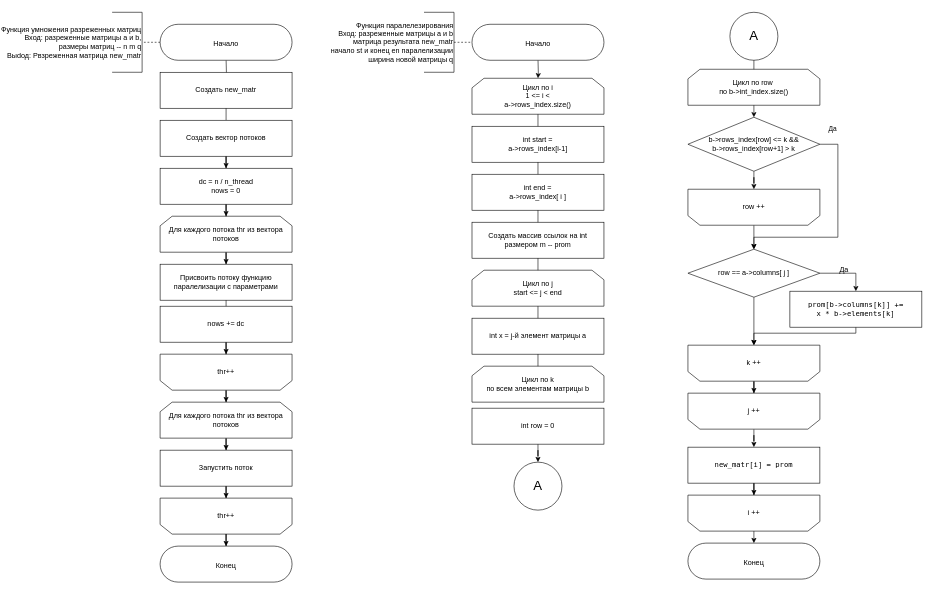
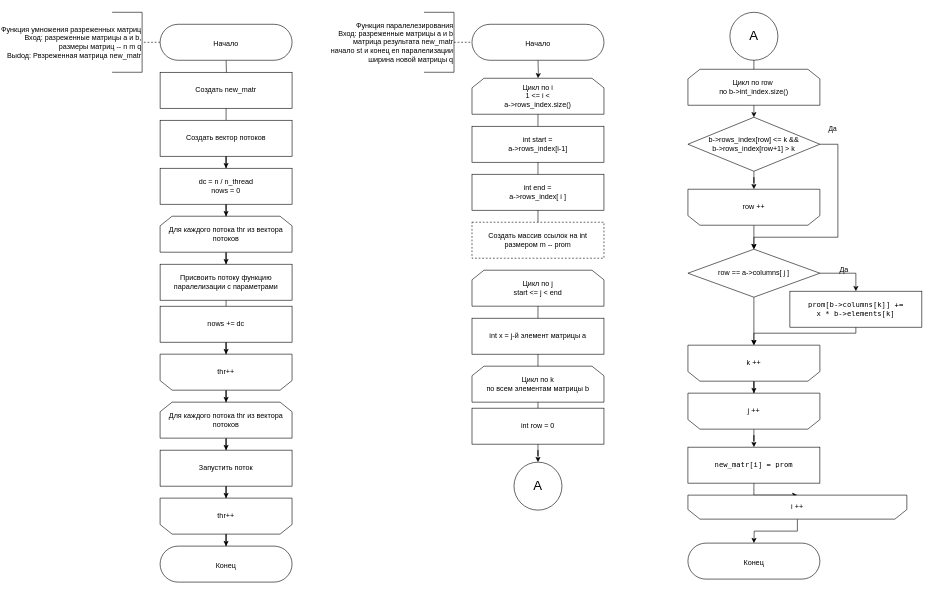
node "Создать массив ссылок на int размером m -- prom": style solid -> dashed
edge "Создать массив ссылок на int размером m -- prom" -- "Цикл по j start <= j < end": removed
edge "Цикл по k по всем элементам матрицы b" -- "int row = 0": added
node "i ++": size 132x36 -> 219x24
